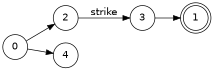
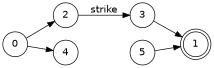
node "5": added
